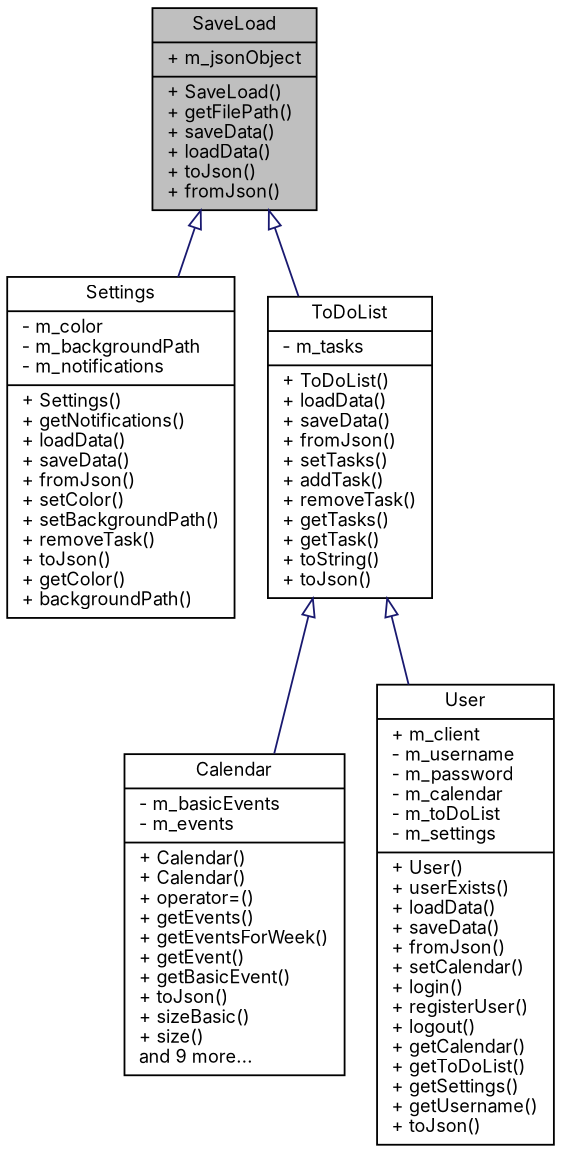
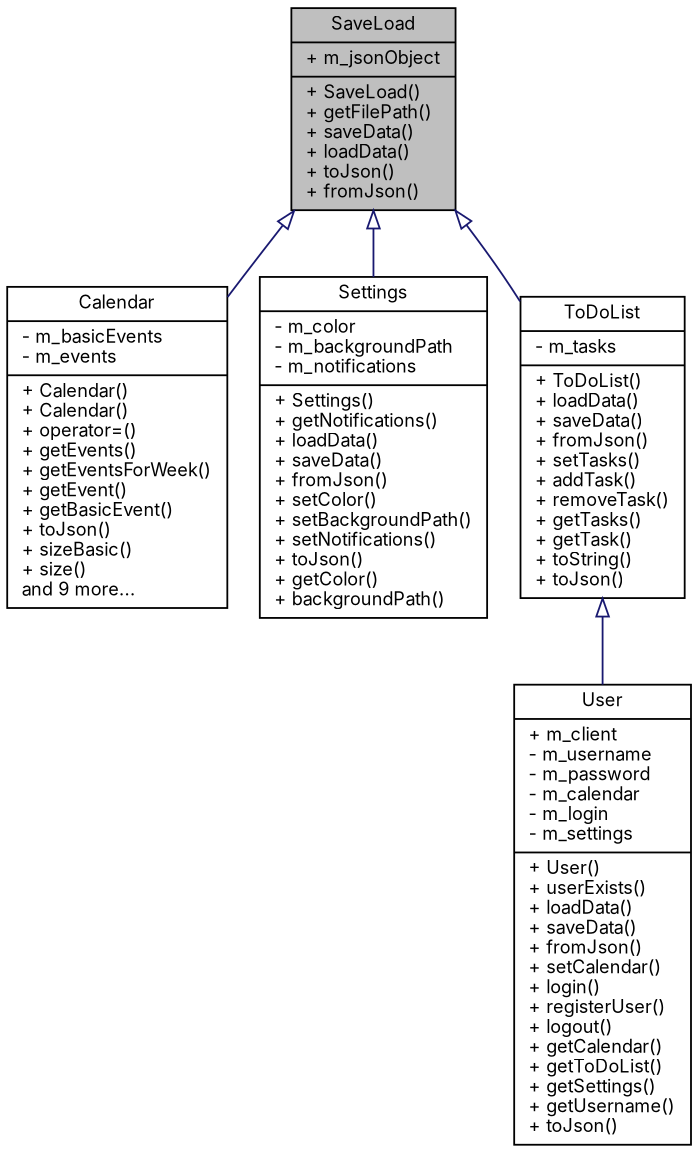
node "Settings": text "+ removeTask()" -> "+ setNotifications()"
edge "Calendar" -> "ToDoList": now "Calendar" -> "SaveLoad"
node "User": text "- m_toDoList" -> "- m_login"
